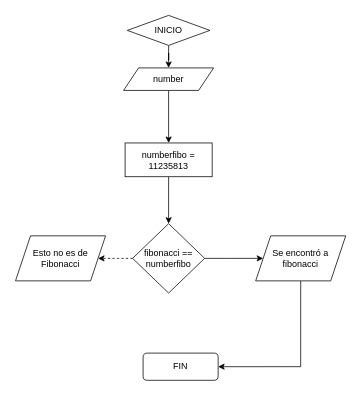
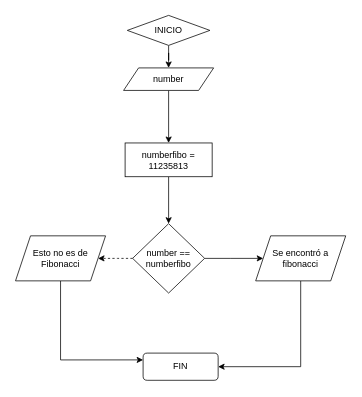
node "fibonacci == numberfibo": label "fibonacci == numberfibo" -> "number == numberfibo"
edge "Esto no es de Fibonacci" -> "FIN": added
